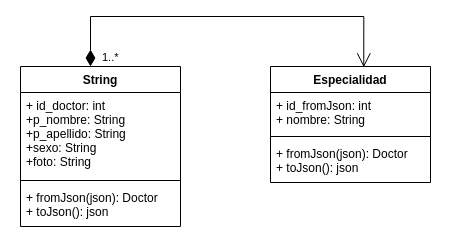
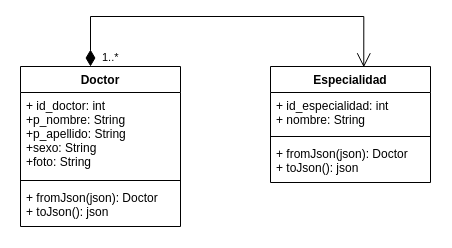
node "String": label "String" -> "Doctor"
node "+ id_fromJson: int + nombre: String": label "+ id_fromJson: int + nombre: String" -> "+ id_especialidad: int + nombre: String"
